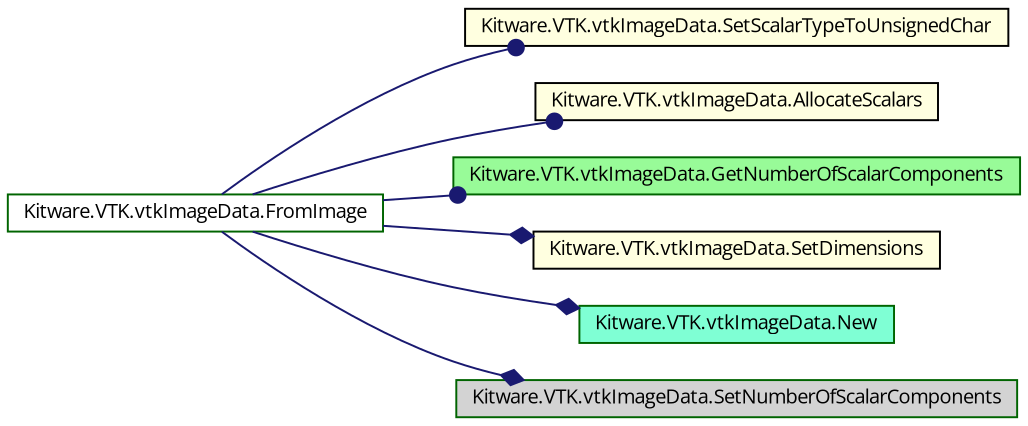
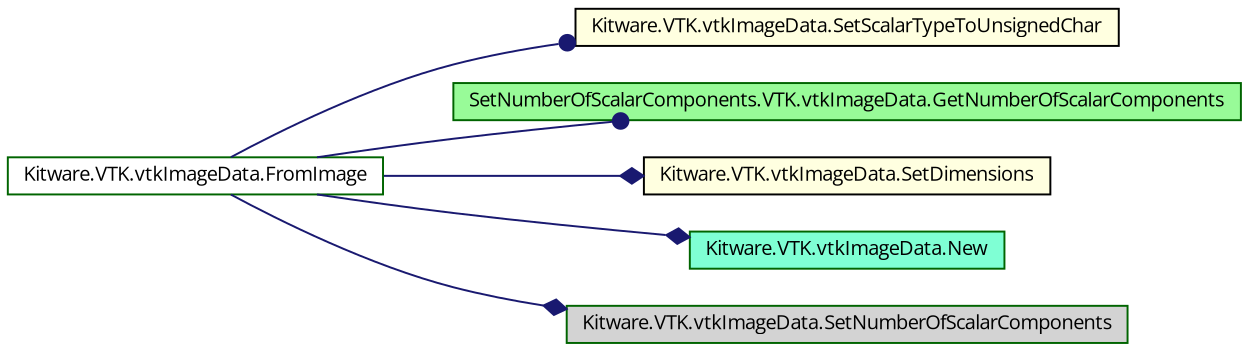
node "Kitware.VTK.vtkImageData.AllocateScalars": removed
node "Kitware.VTK.vtkImageData.GetNumberOfScalarComponents": label "Kitware.VTK.vtkImageData.GetNumberOfScalarComponents" -> "SetNumberOfScalarComponents.VTK.vtkImageData.GetNumberOfScalarComponents"
